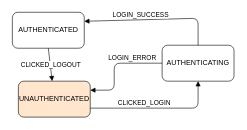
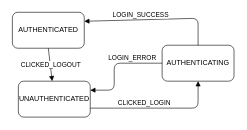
node "UNAUTHENTICATED": fillcolor #ffe6cc -> #ffffff
